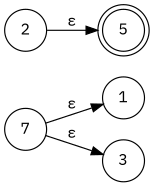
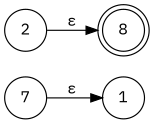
node "5": label "5" -> "8"
node "3": removed
